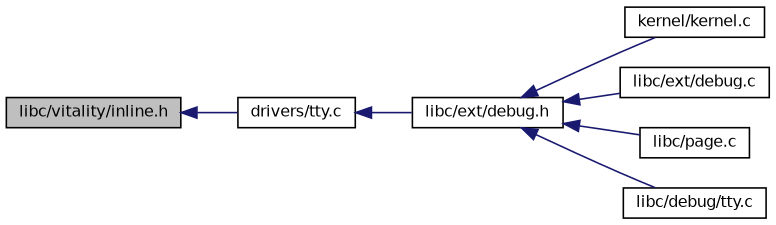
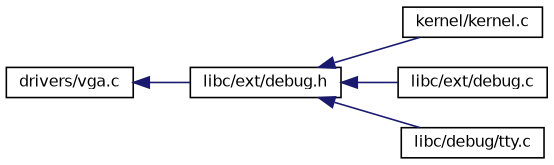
node "libc/vitality/inline.h": removed
node "drivers/tty.c": label "drivers/tty.c" -> "drivers/vga.c"
node "libc/page.c": removed
